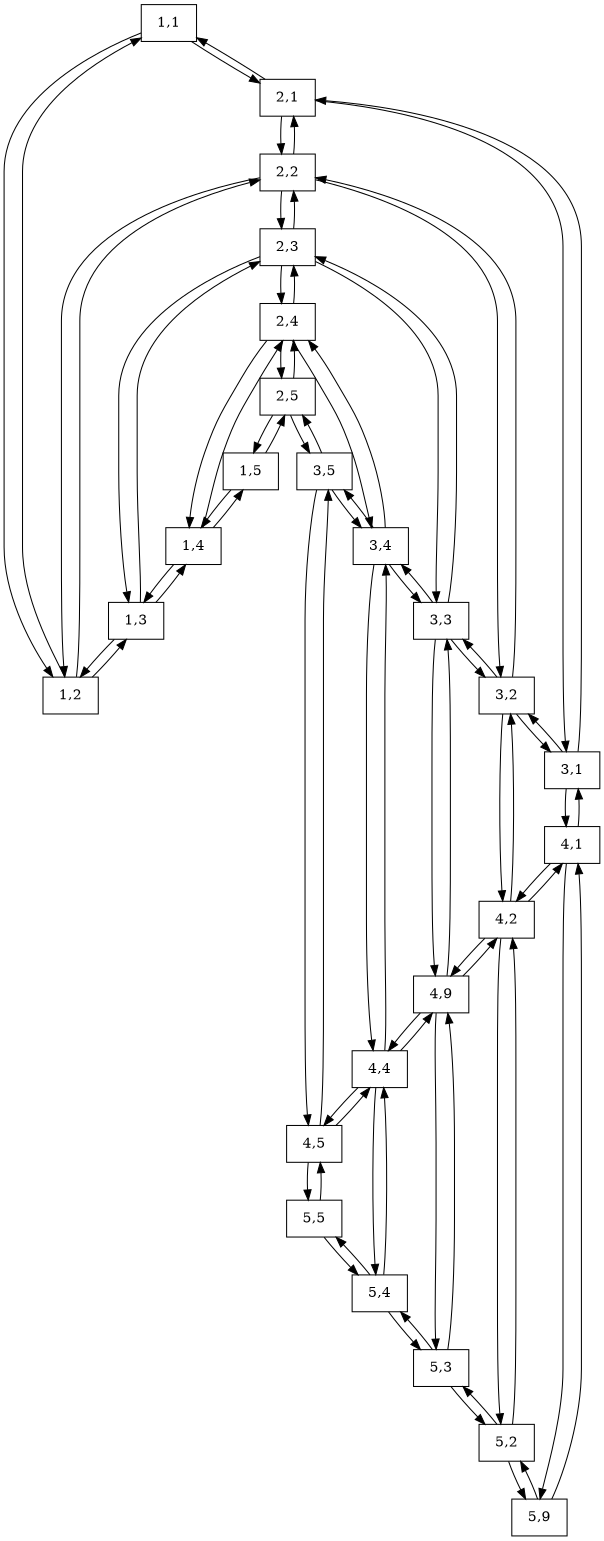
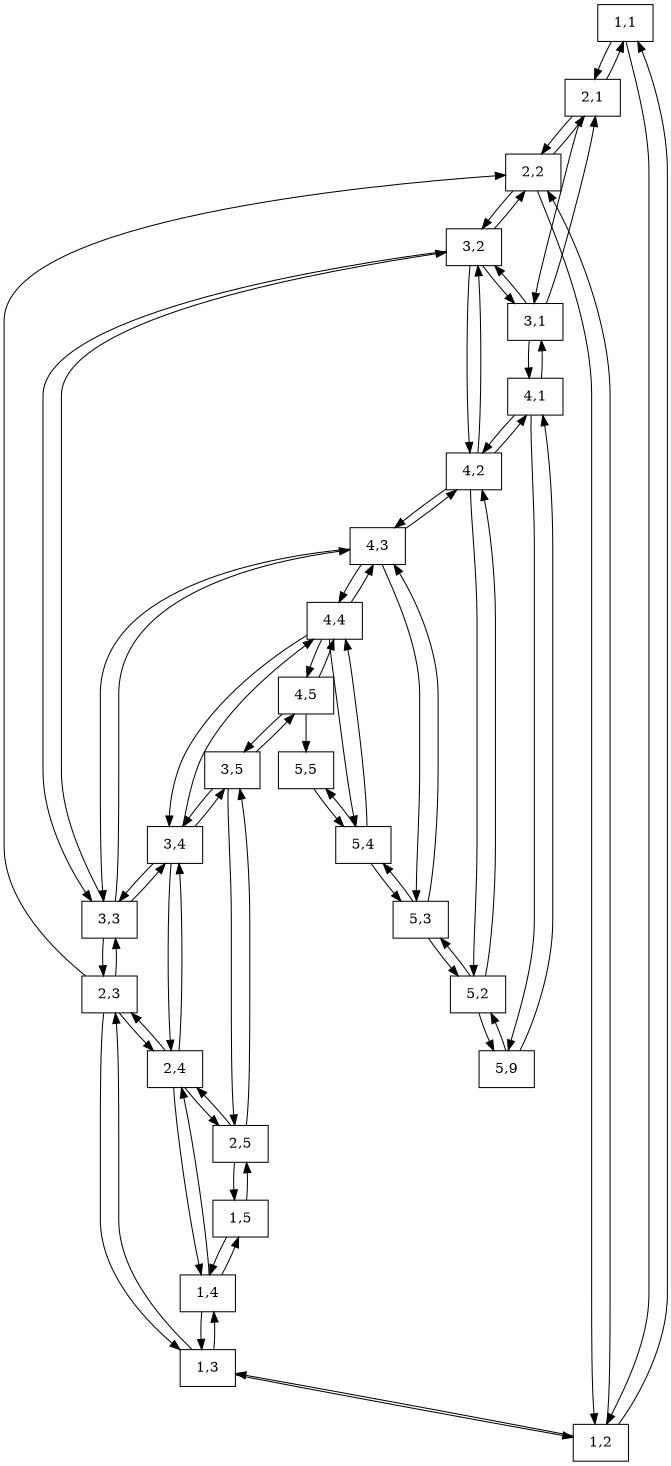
edge "2,2" -> "2,3": removed
node "4,9": label "4,9" -> "4,3"
edge "5,5" -> "4,5": removed
